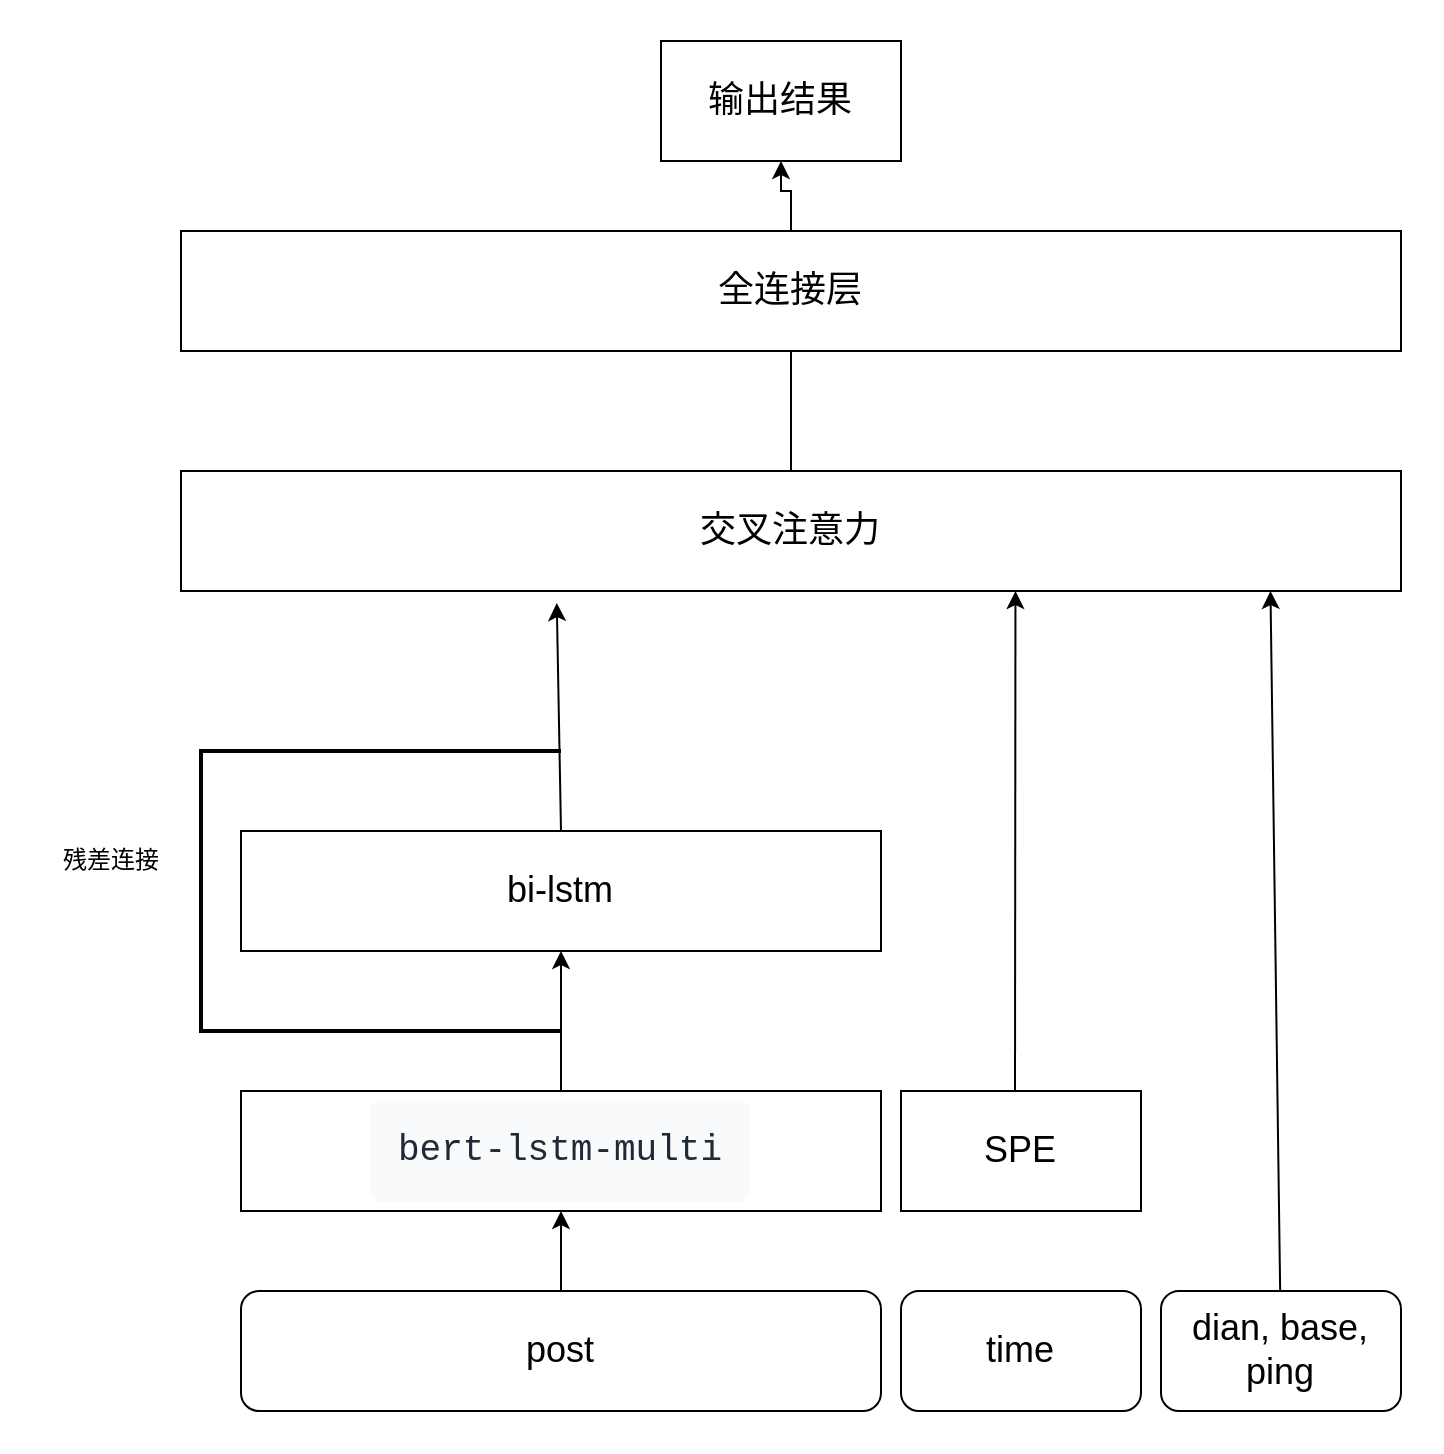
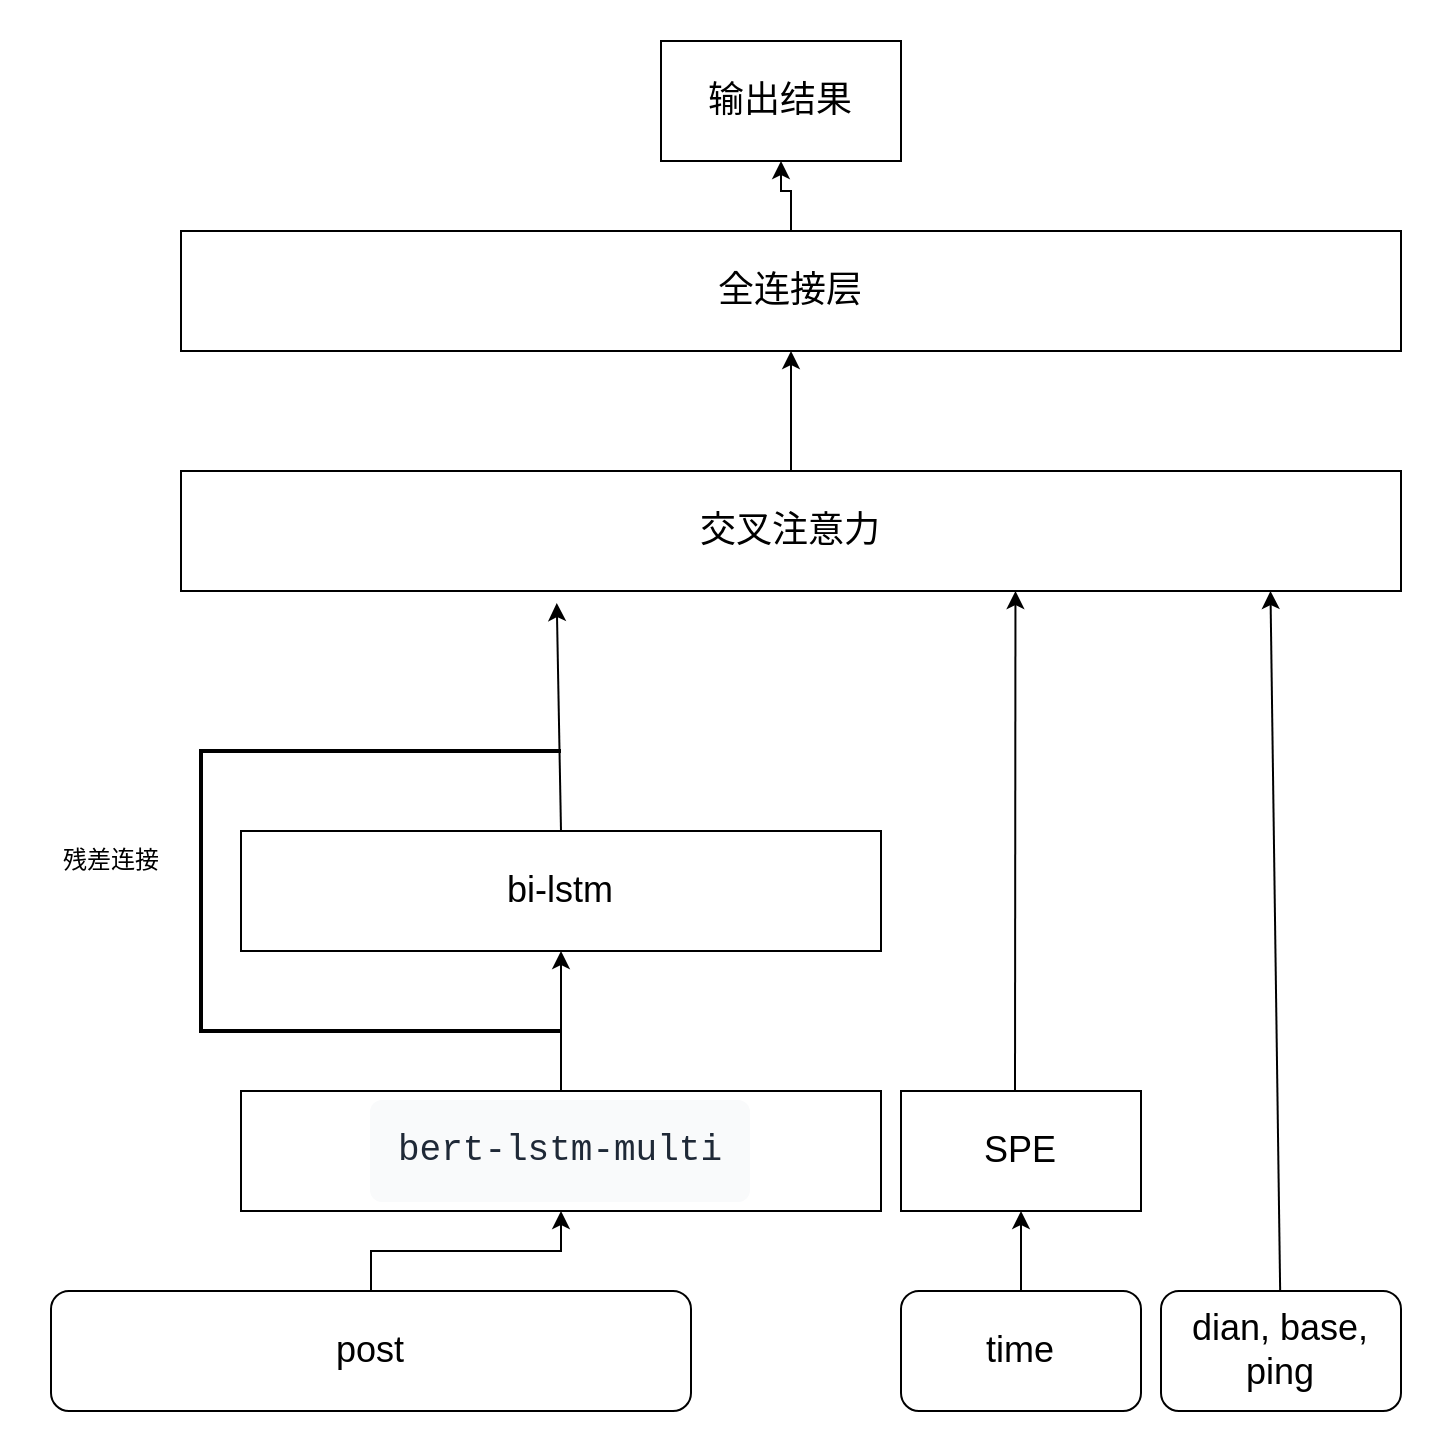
edge "全连接层" -- "交叉注意力": arrowhead none -> classic
edge "time" -> "SPE": added
node "post": moved (561, 1351) -> (371, 1351)
